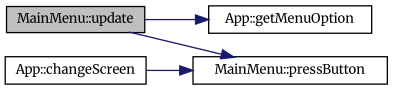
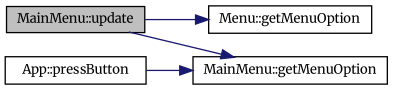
node "App::getMenuOption": label "App::getMenuOption" -> "Menu::getMenuOption"
node "App::changeScreen": label "App::changeScreen" -> "App::pressButton"
node "MainMenu::pressButton": label "MainMenu::pressButton" -> "MainMenu::getMenuOption"
